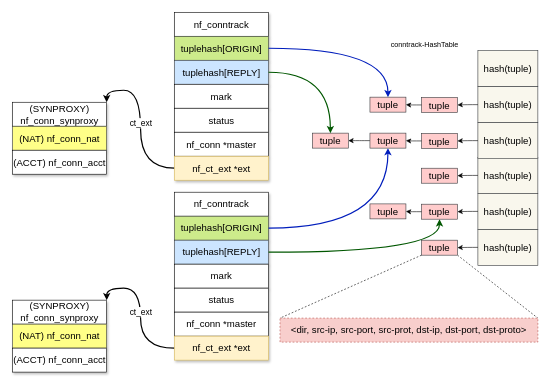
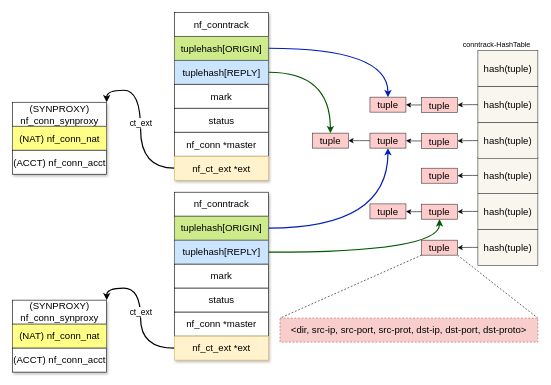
node "conntrack-HashTable": moved (425, 45) -> (497, 45)
